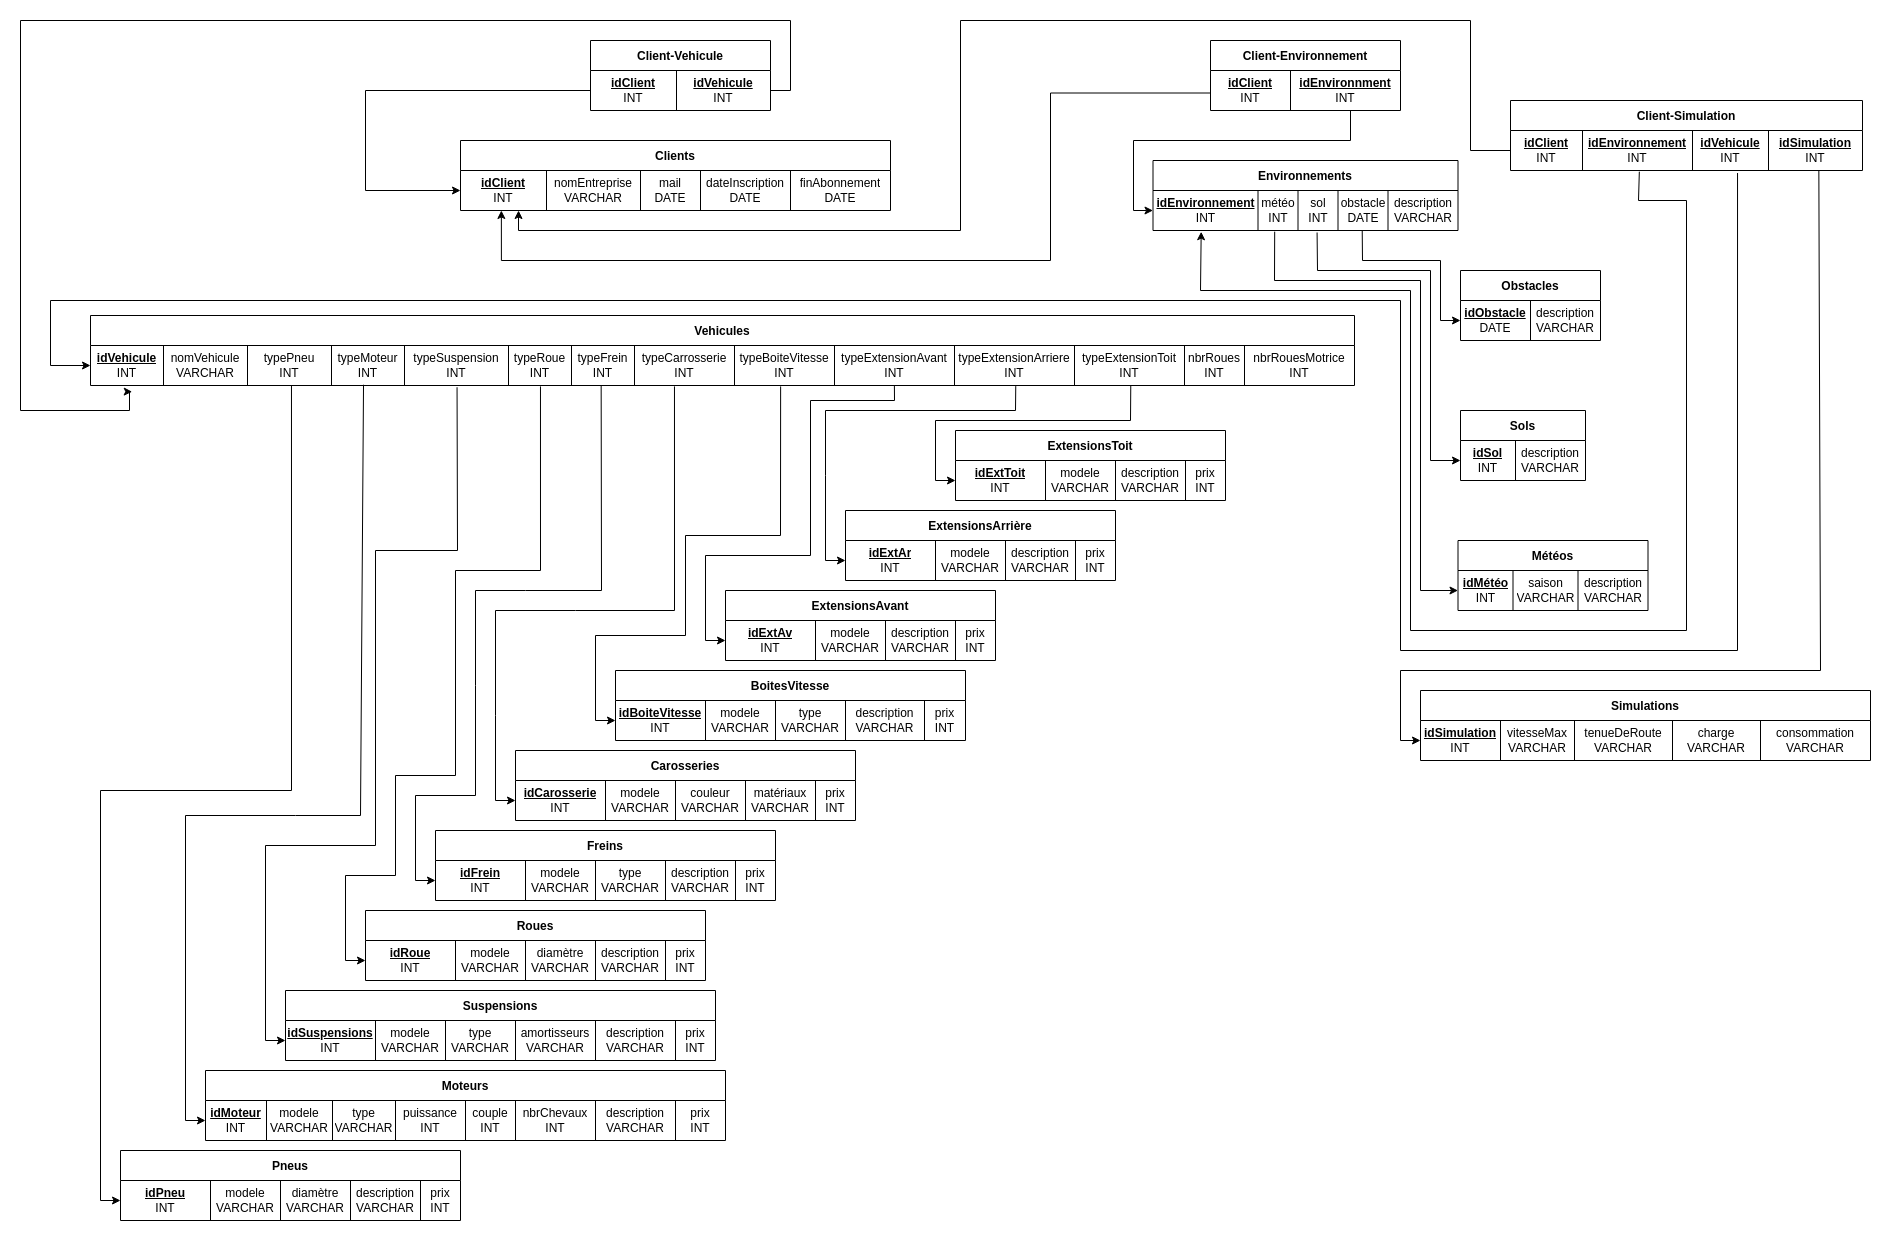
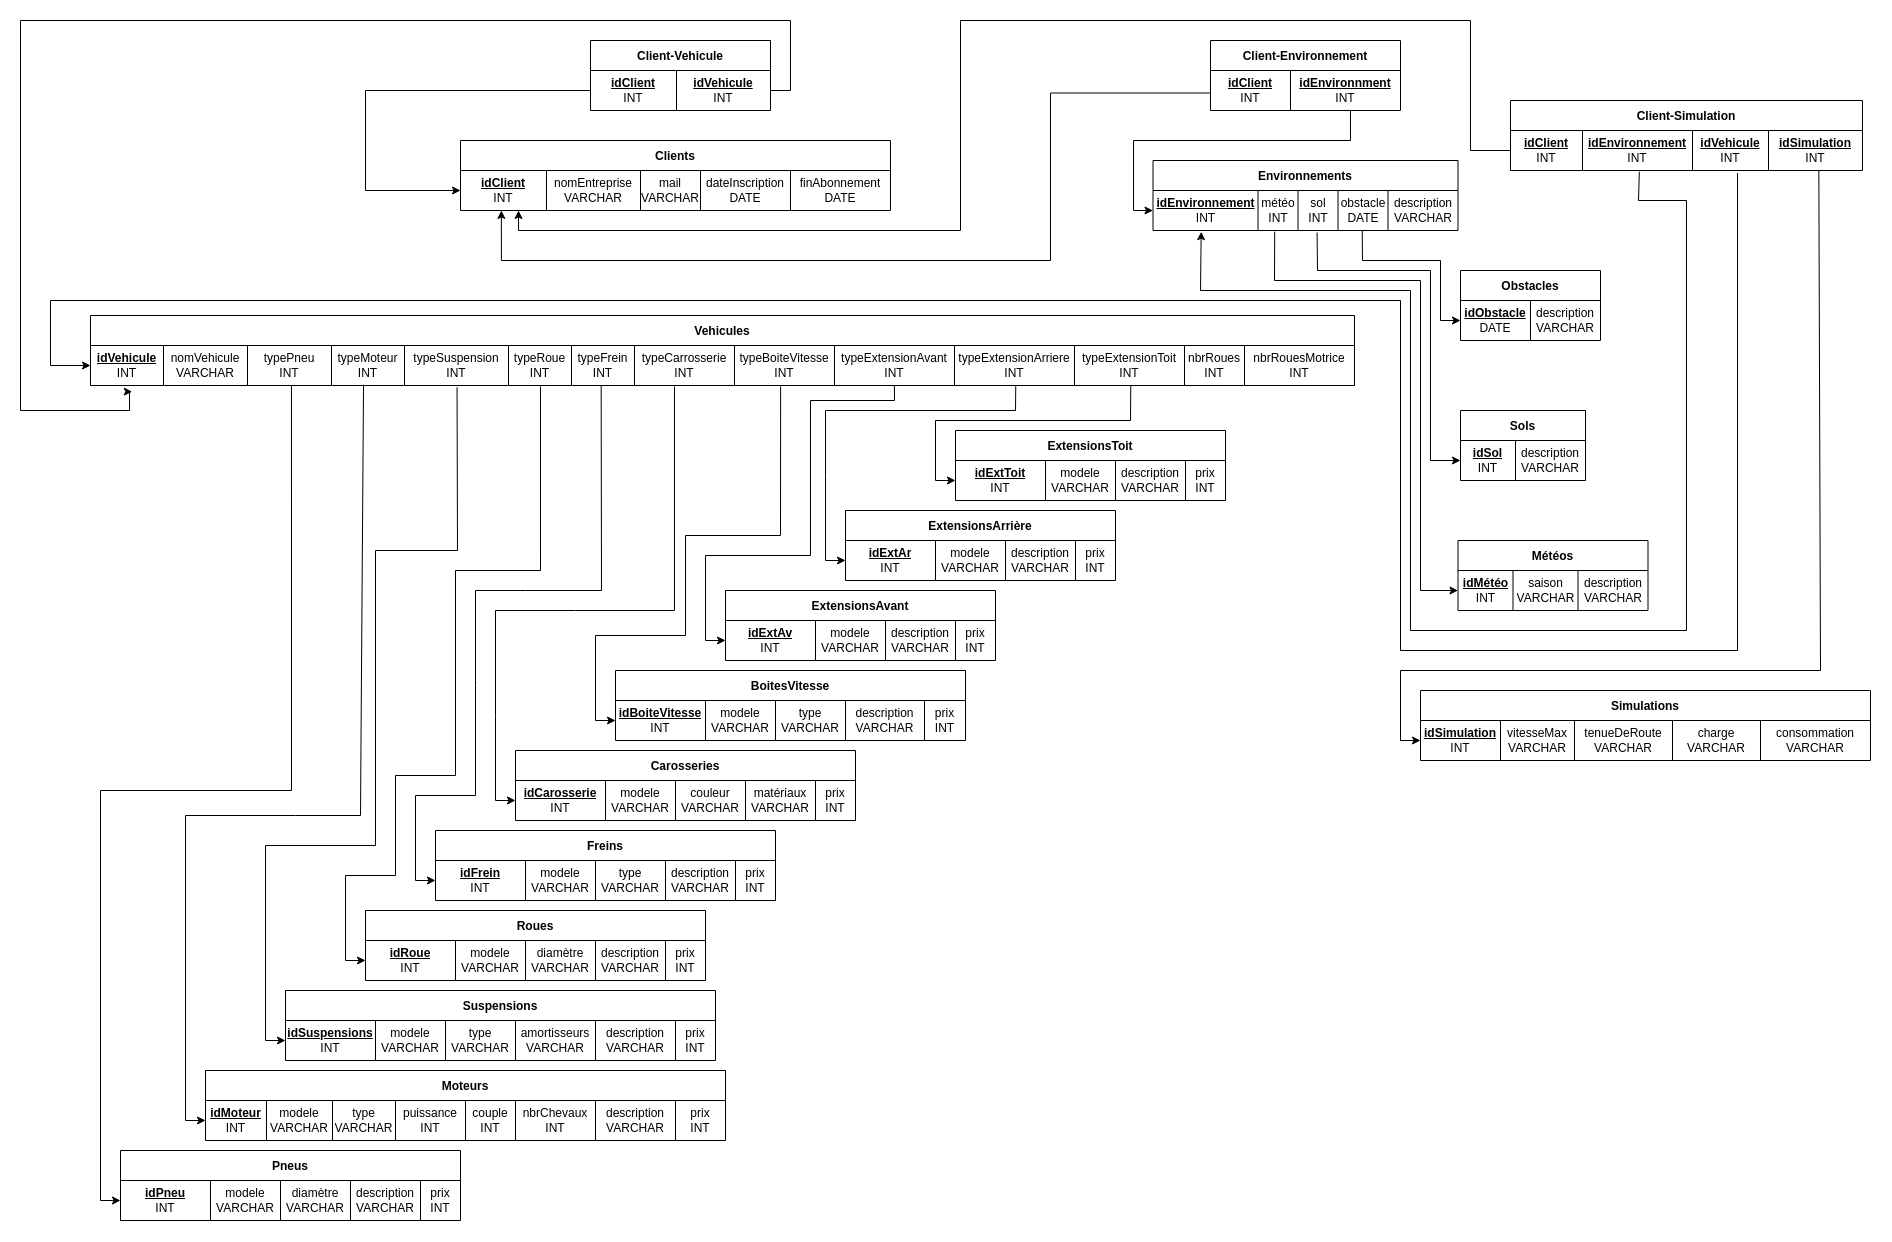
node "mail DATE": label "mail DATE" -> "mail VARCHAR"
